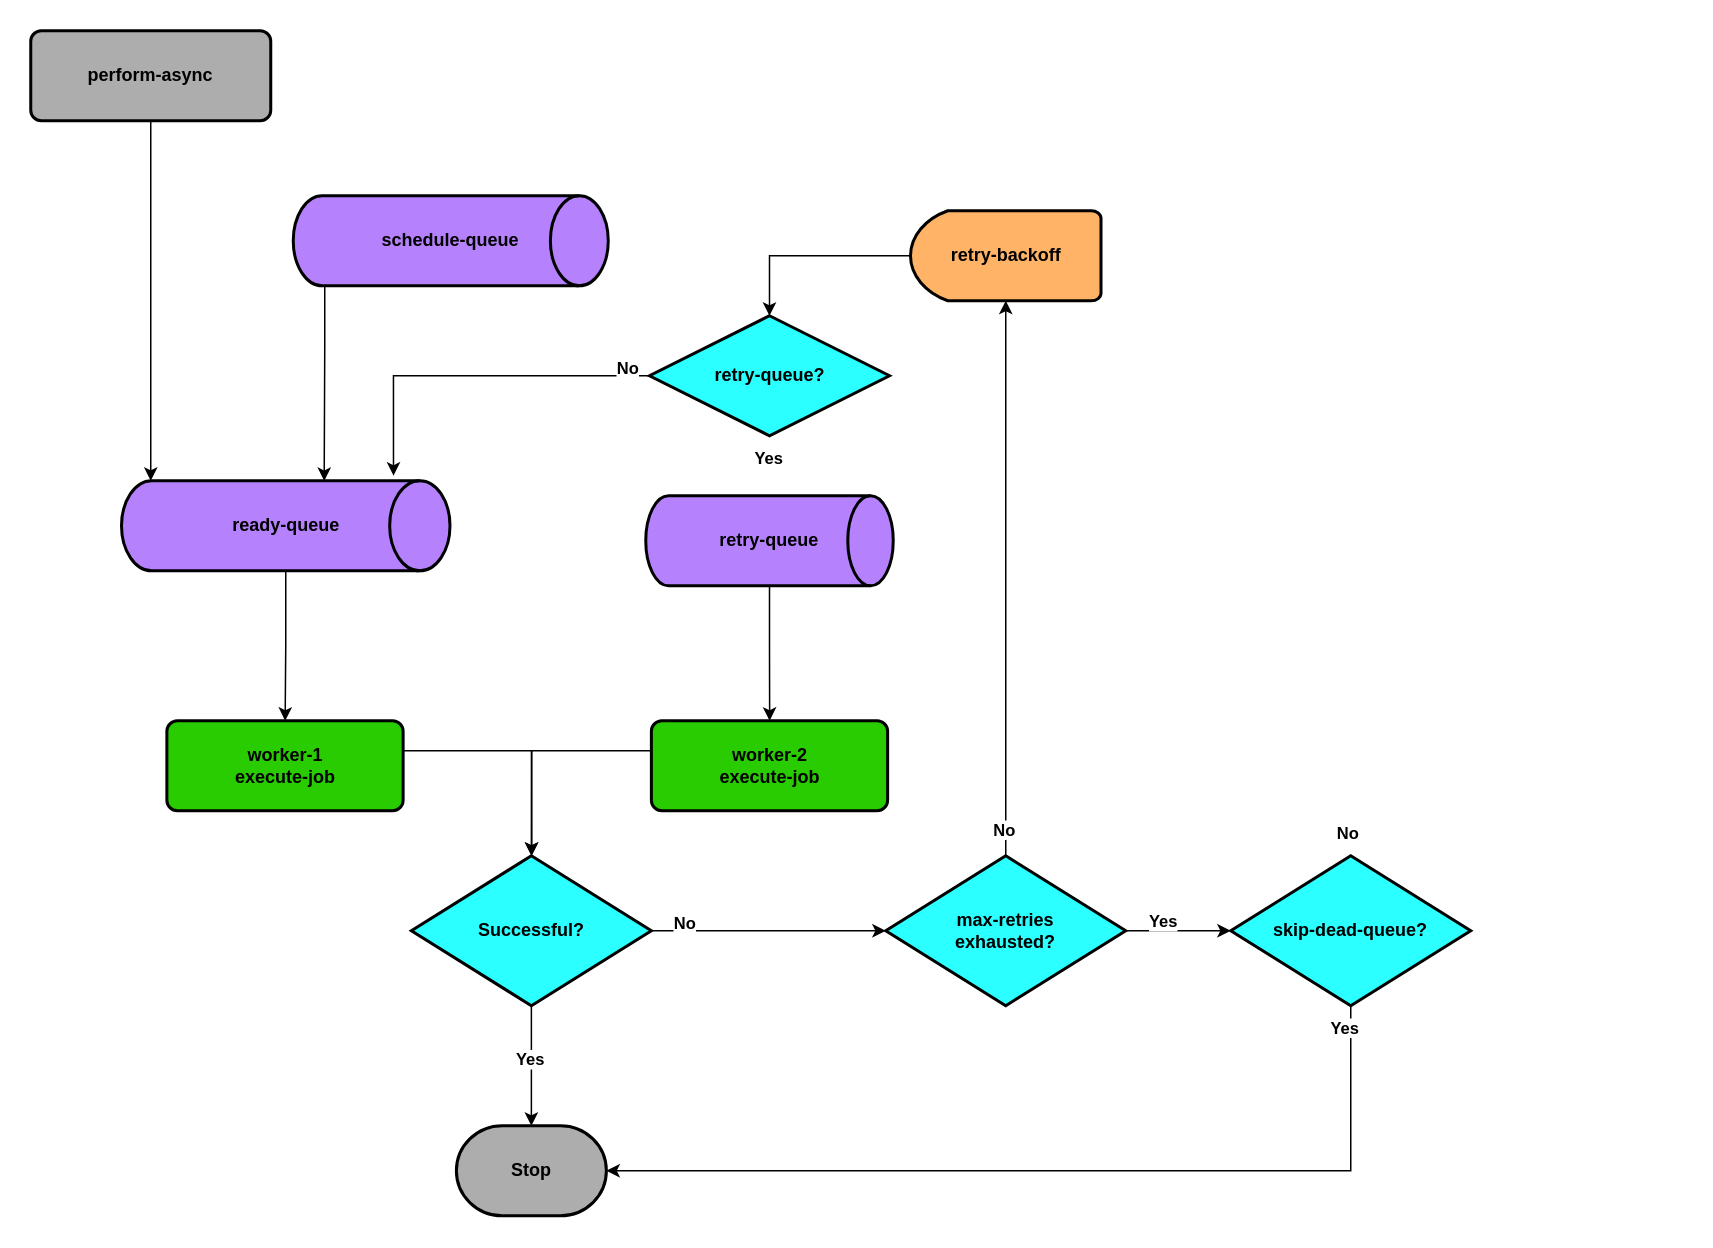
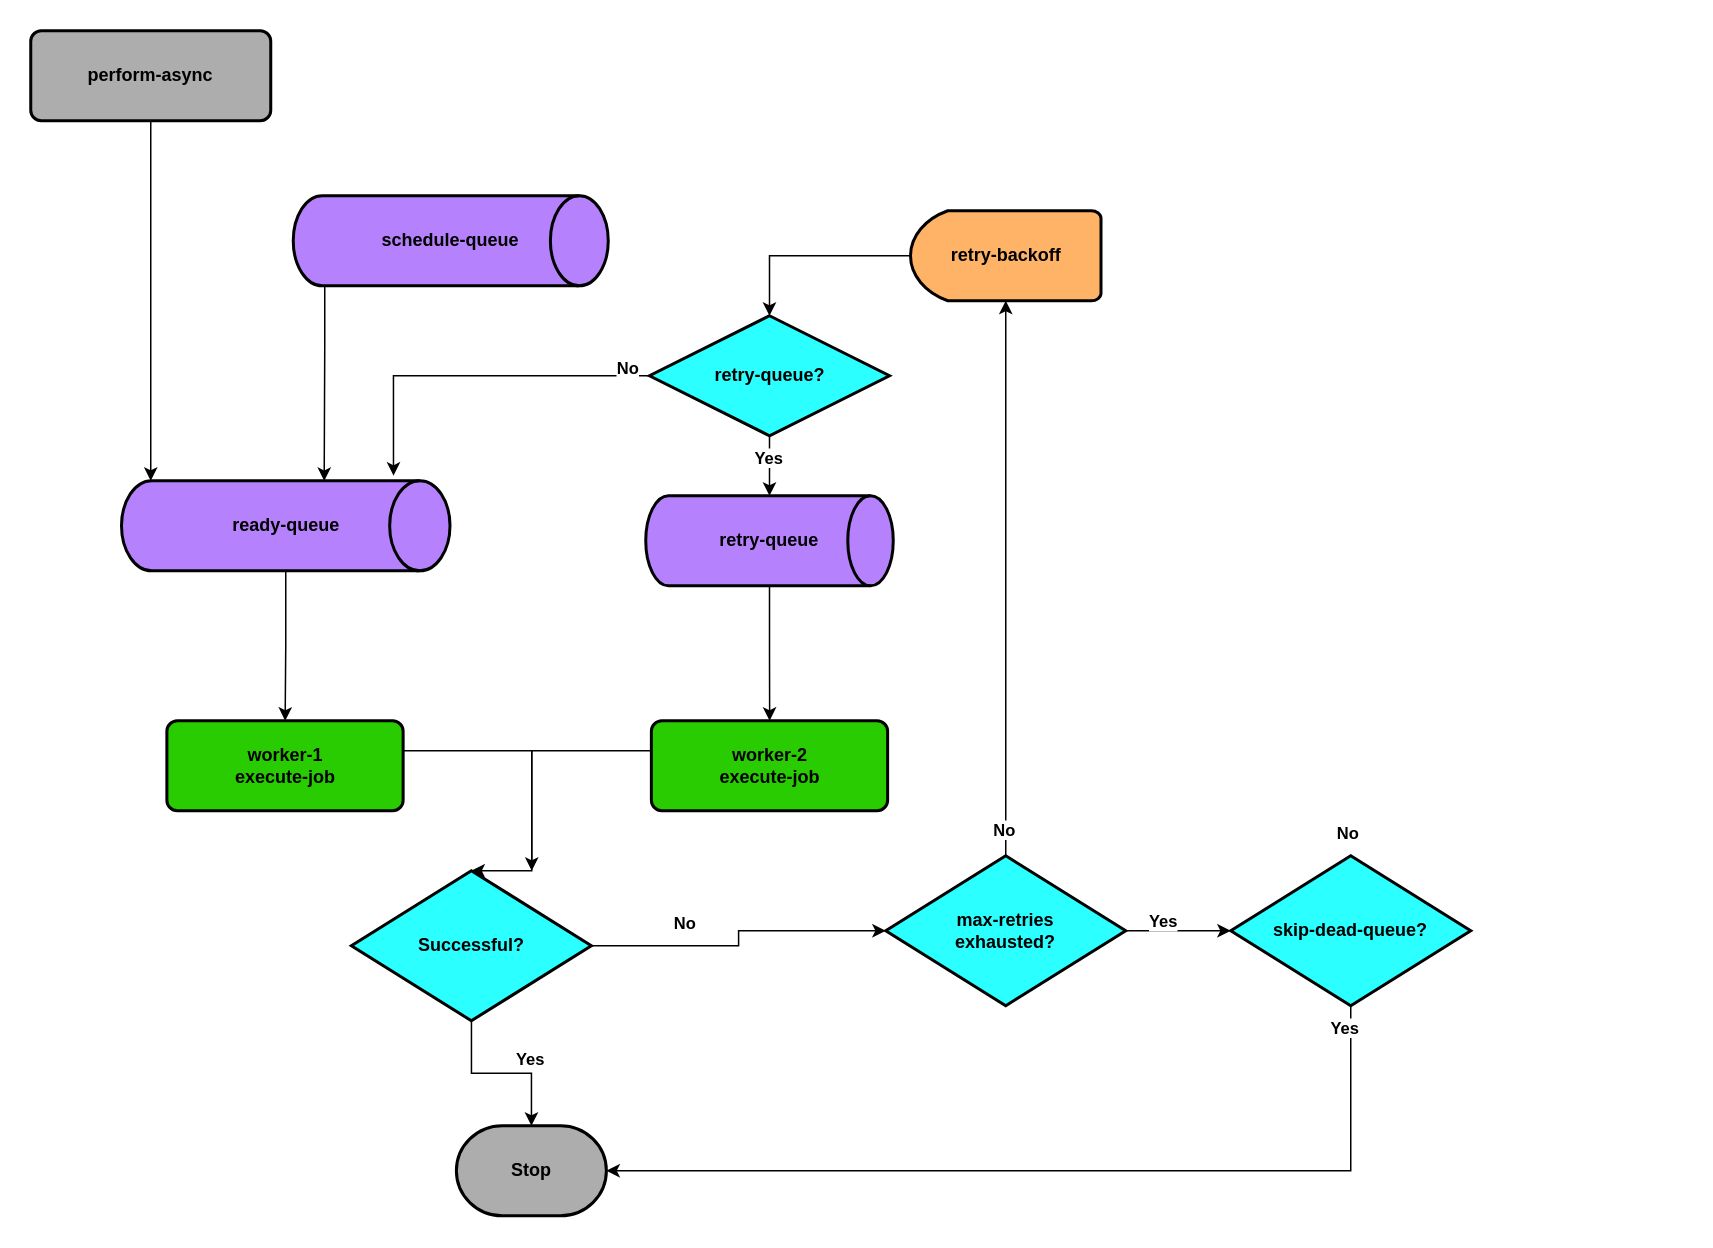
edge "retry-queue?" -> "retry-queue": added
node "Successful?": moved (531, 931) -> (471, 946)
